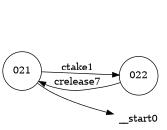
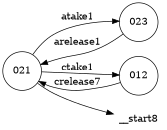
node "023": added
node "022": label "022" -> "012"
node "__start0": label "__start0" -> "__start8"
